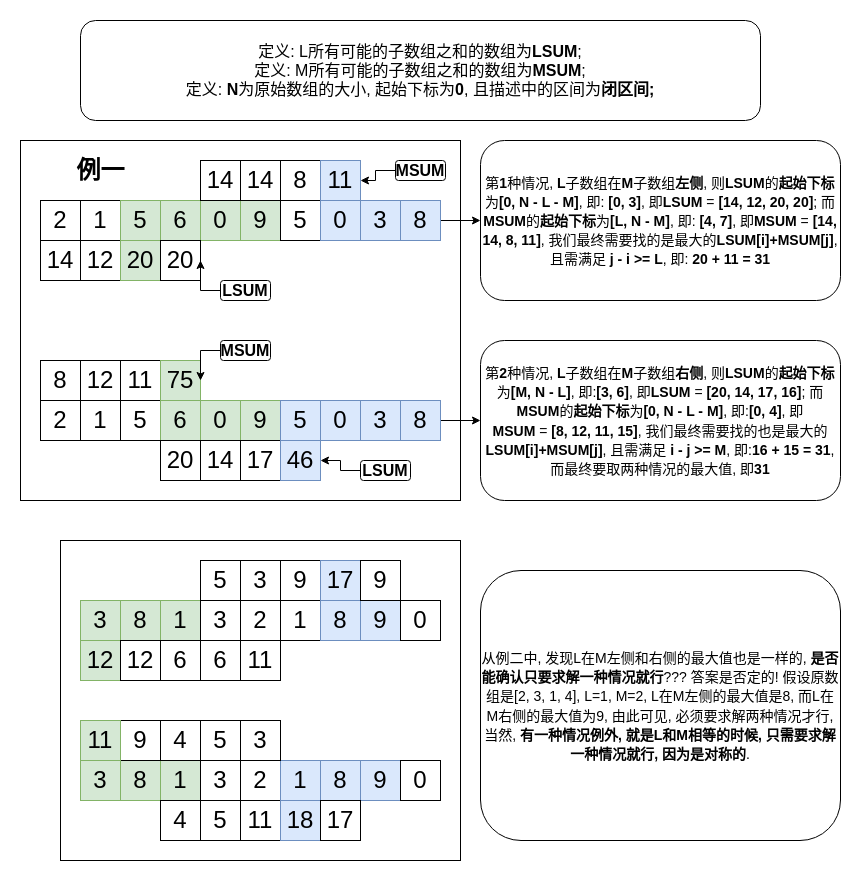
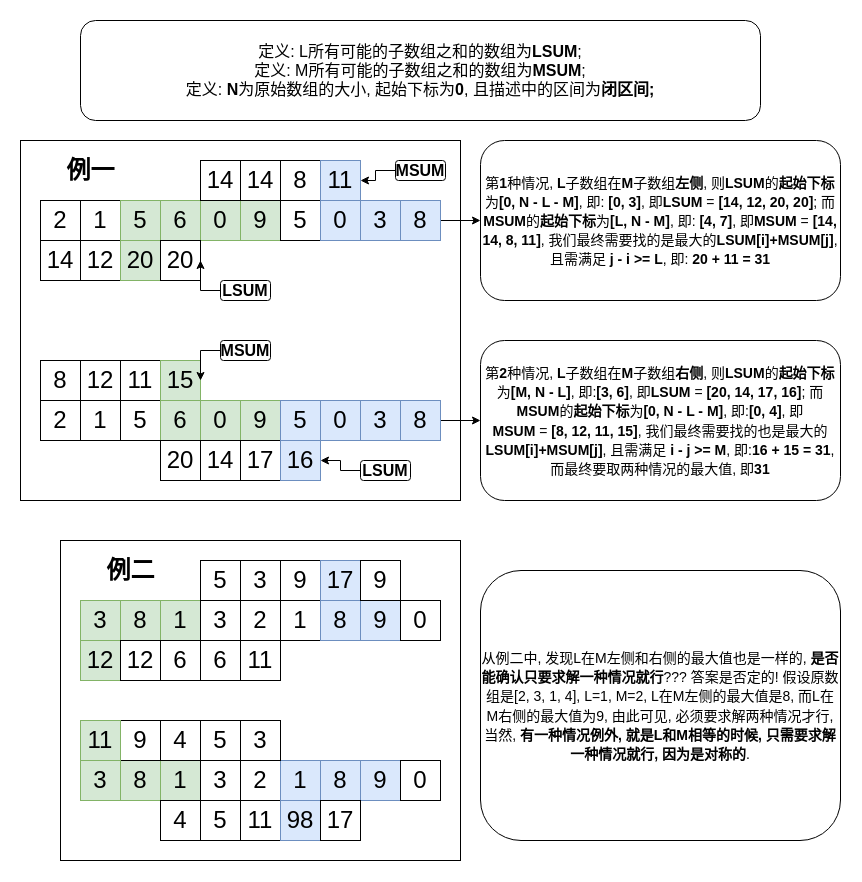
node "例一": moved (101, 171) -> (91, 171)
node "75": label "75" -> "15"
node "46": label "46" -> "16"
node "例二": added
node "18": label "18" -> "98"
